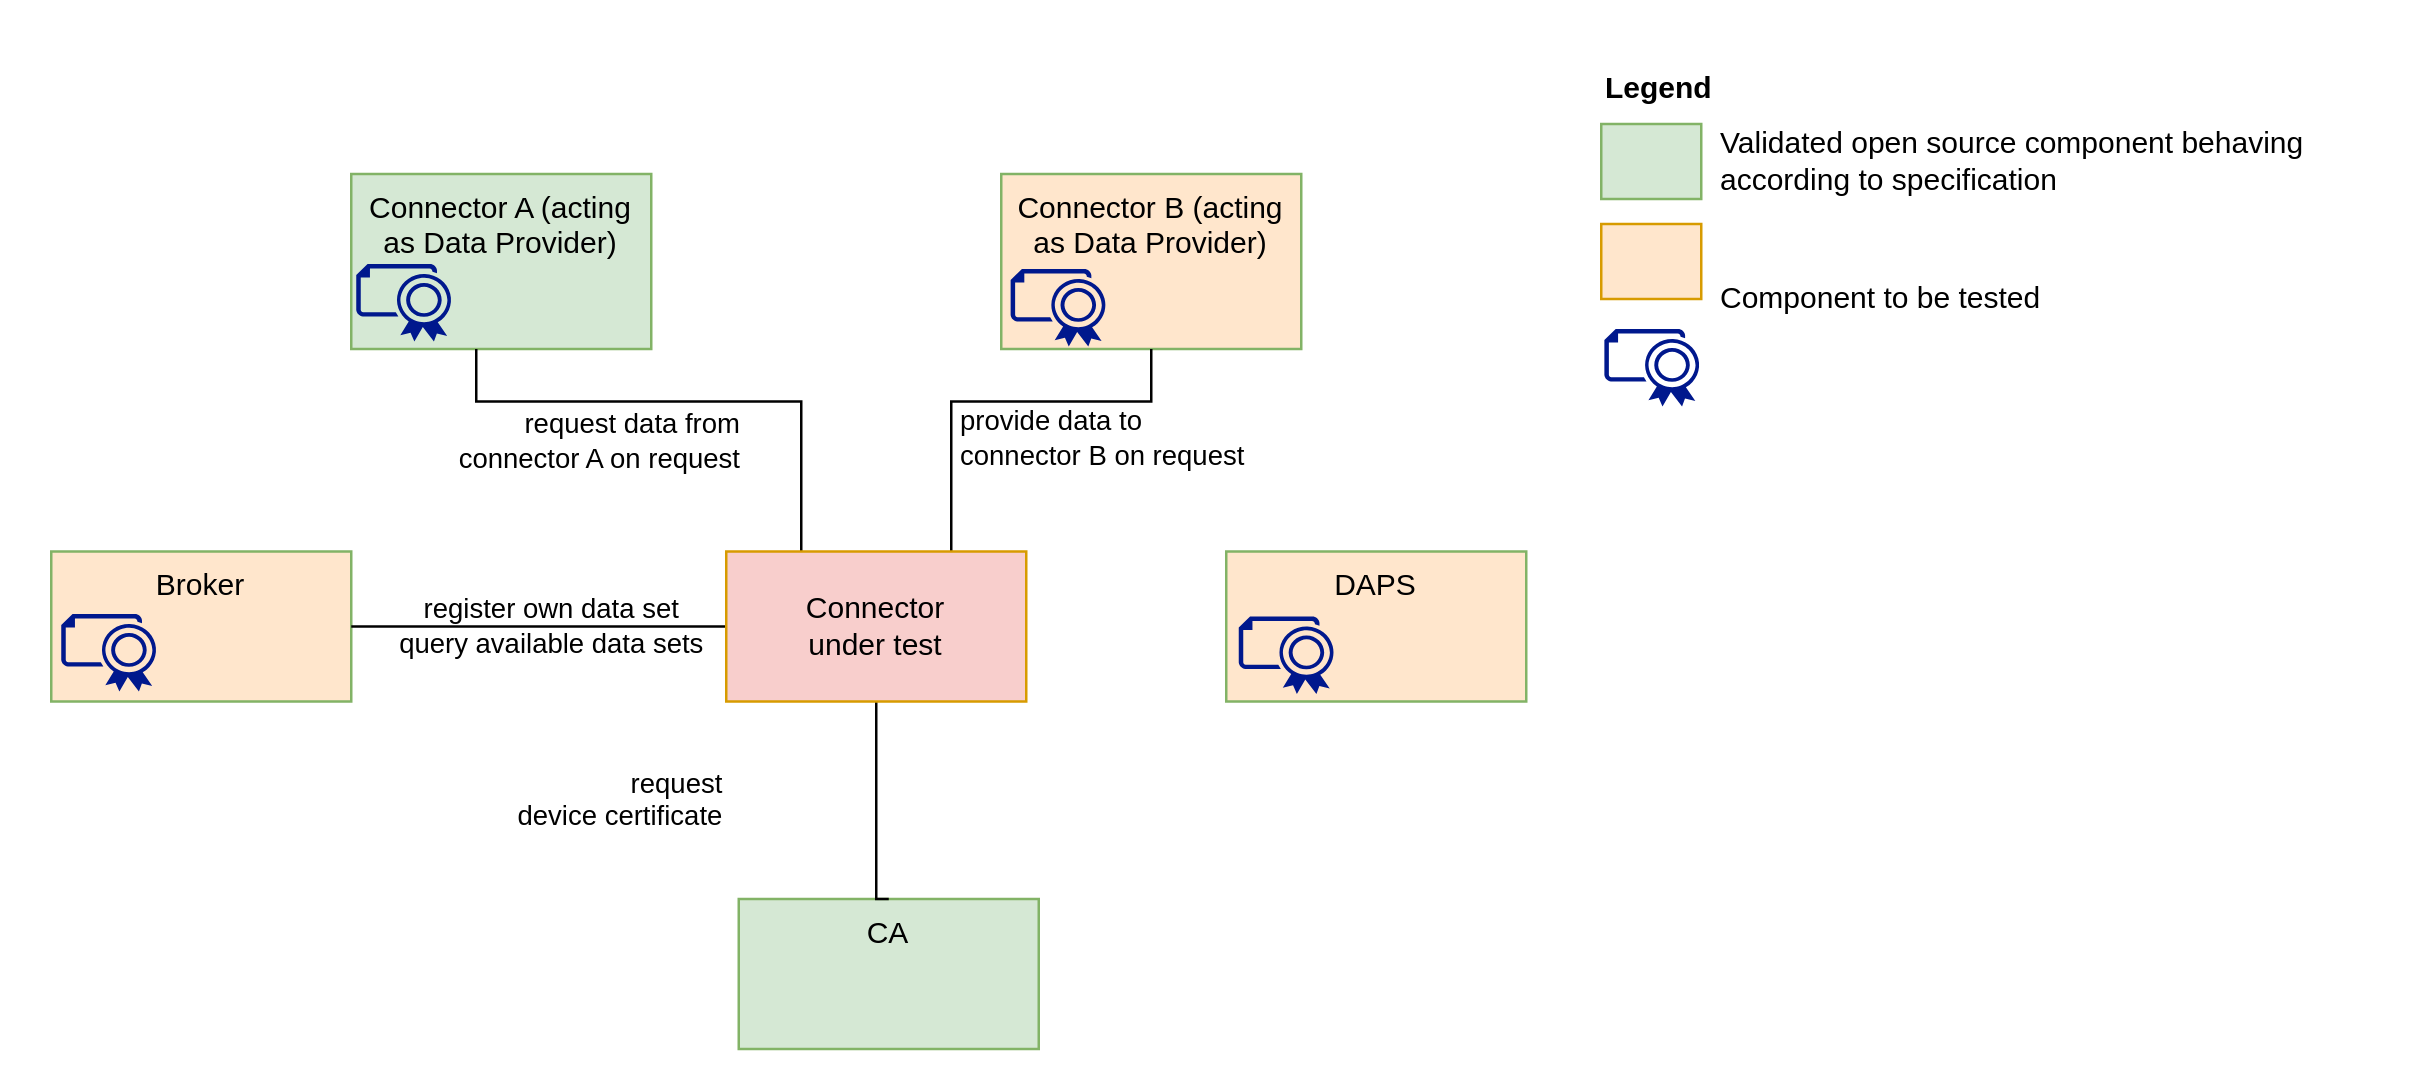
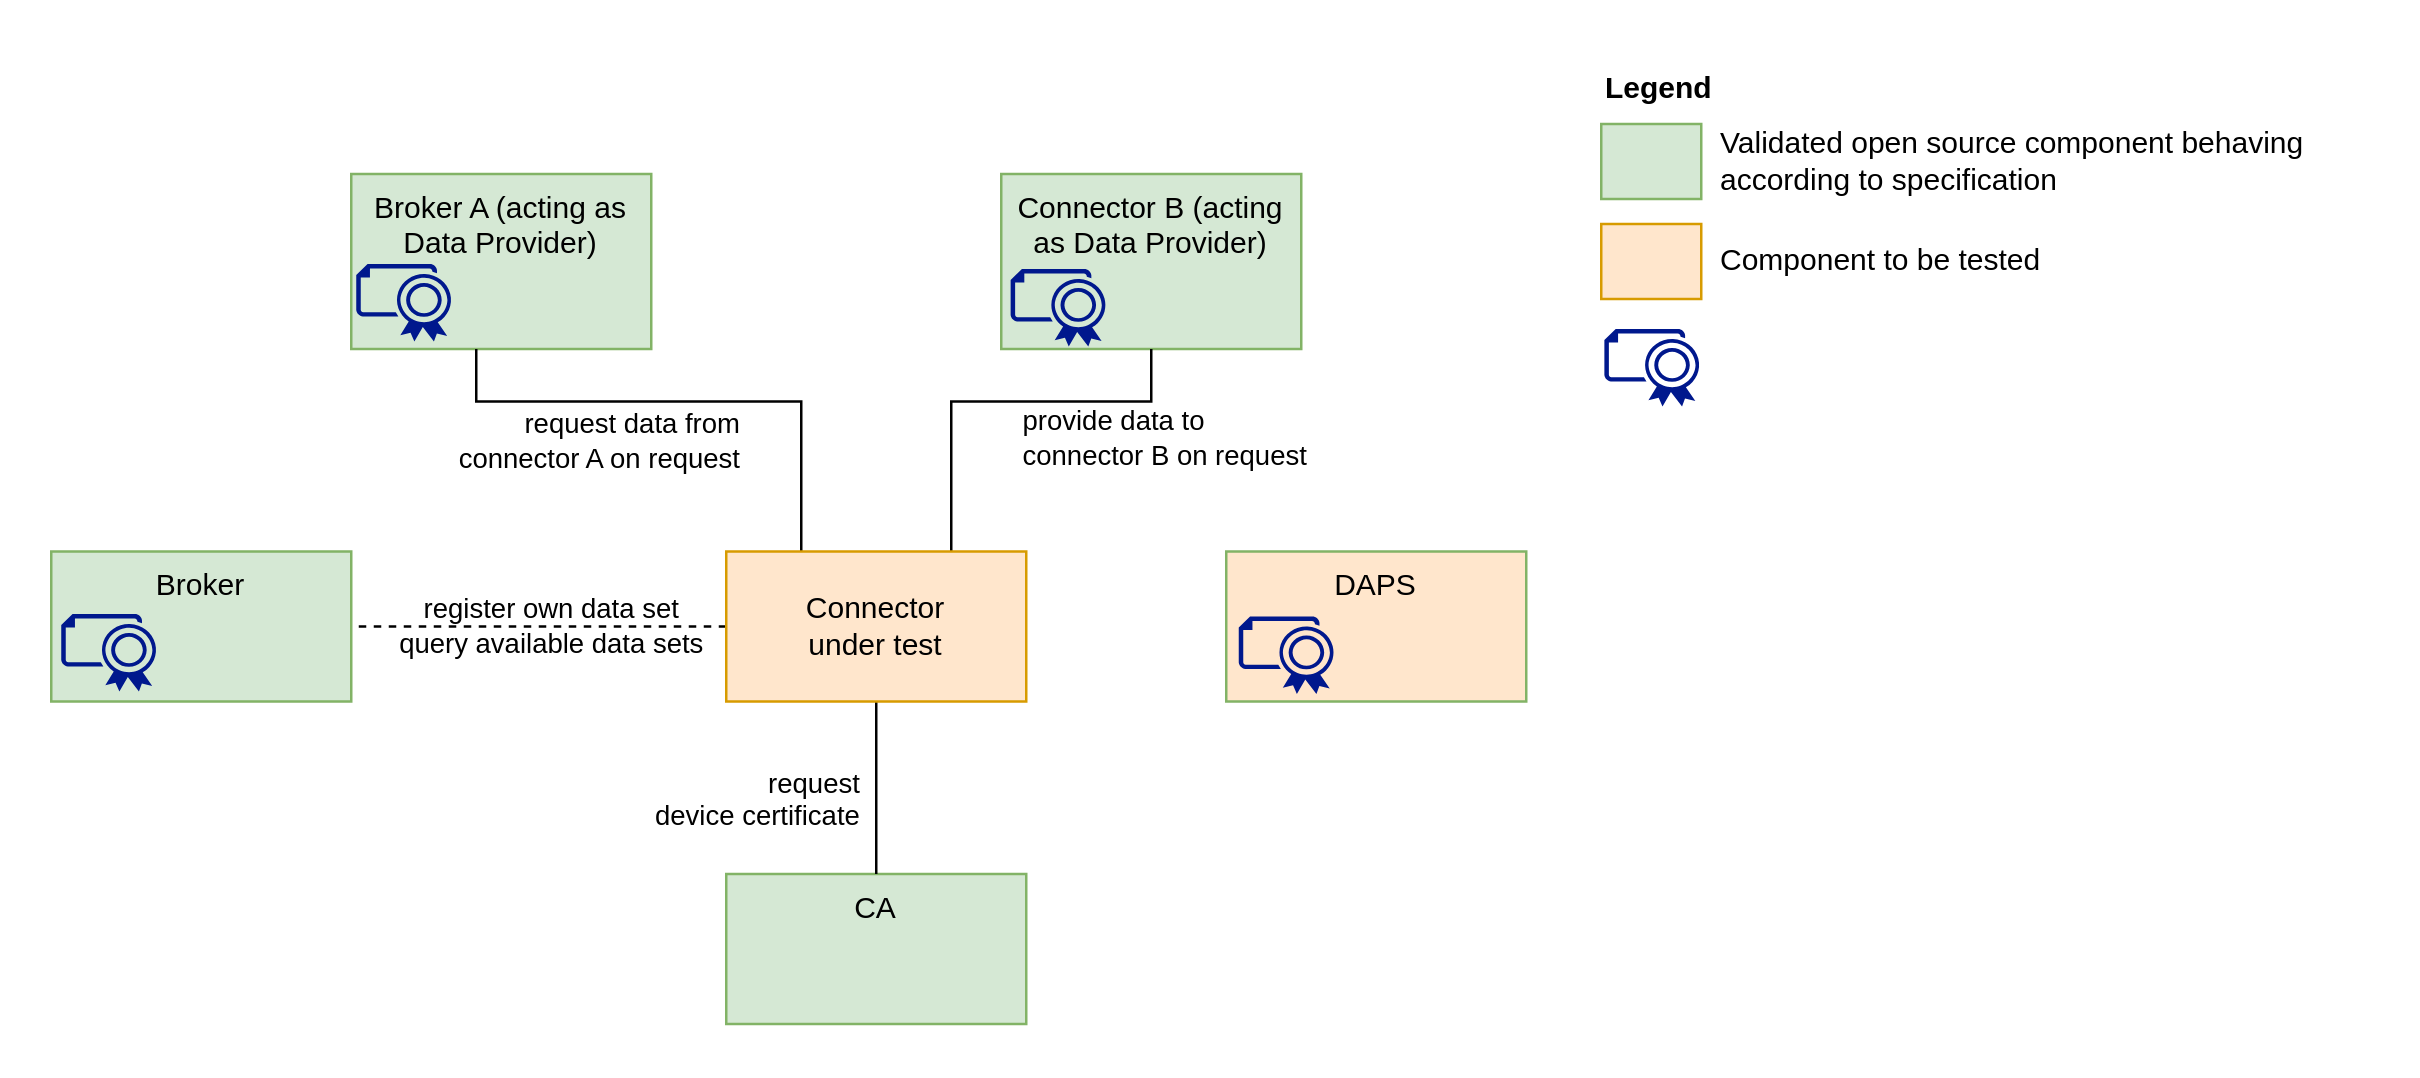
node "Connector A (acting as Data Provider)": label "Connector A (acting as Data Provider)" -> "Broker A (acting as Data Provider)"
node "Connector B (acting as Data Provider)": fillcolor #ffe6cc -> #d5e8d4
node "Component to be tested": moved (2041, 299) -> (2041, 261)
node "provide data toconnector B on request": moved (1131, 436) -> (1194, 436)
node "Broker": fillcolor #ffe6cc -> #d5e8d4
edge "Broker" -- "Connector under test": style solid -> dashed
node "Connector under test": fillcolor #f8cecc -> #ffe6cc
node "request device certificate": moved (651, 801) -> (789, 801)
node "CA": moved (889, 974) -> (876, 949)
